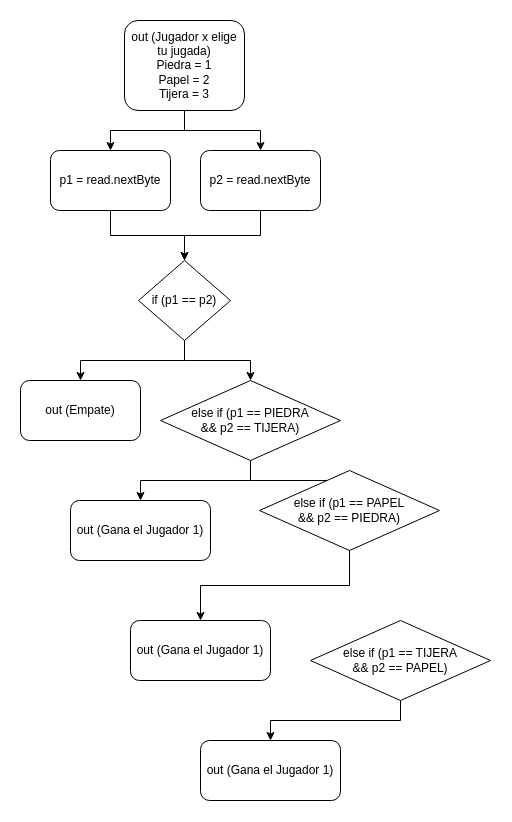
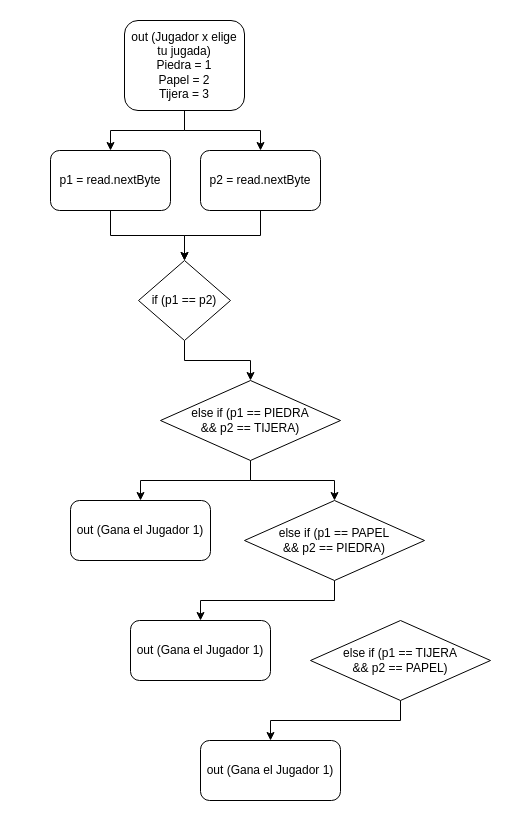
edge "if (p1 == p2)" -> "out (Empate)": removed
node "out (Empate)": removed
node "else if (p1 == PAPEL && p2 == PIEDRA)": moved (350, 511) -> (335, 541)
